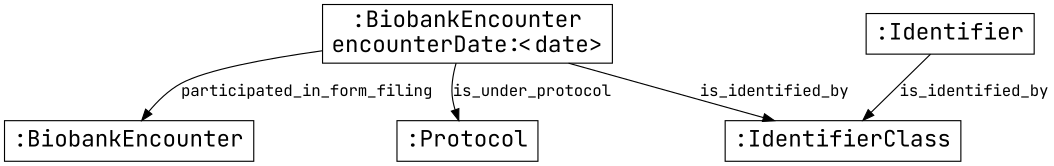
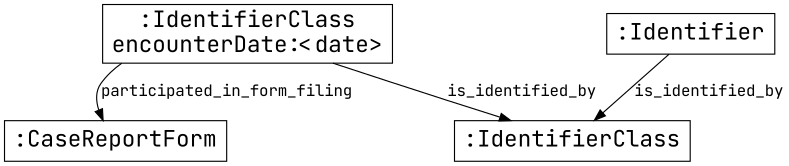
node ":BiobankEncounter encounterDate:<date>": label ":BiobankEncounter encounterDate:<date>" -> ":IdentifierClass encounterDate:<date>"
node ":BiobankEncounter": label ":BiobankEncounter" -> ":CaseReportForm"
node ":Protocol": removed
